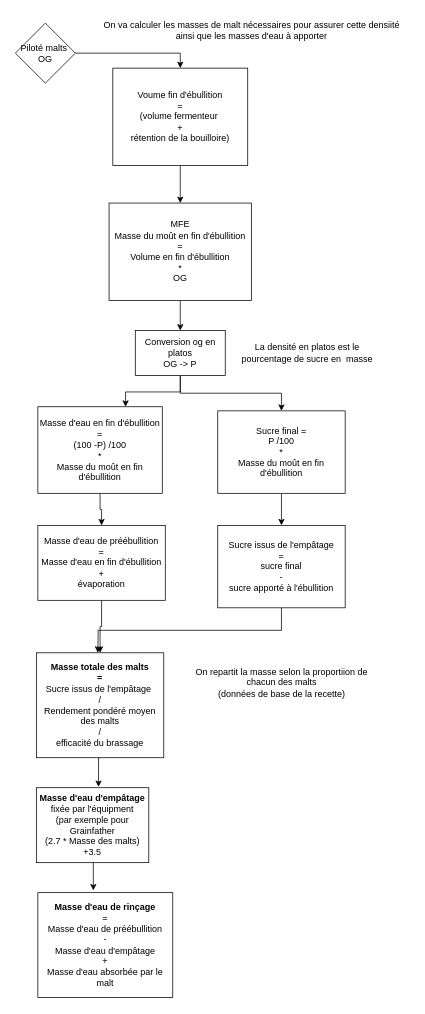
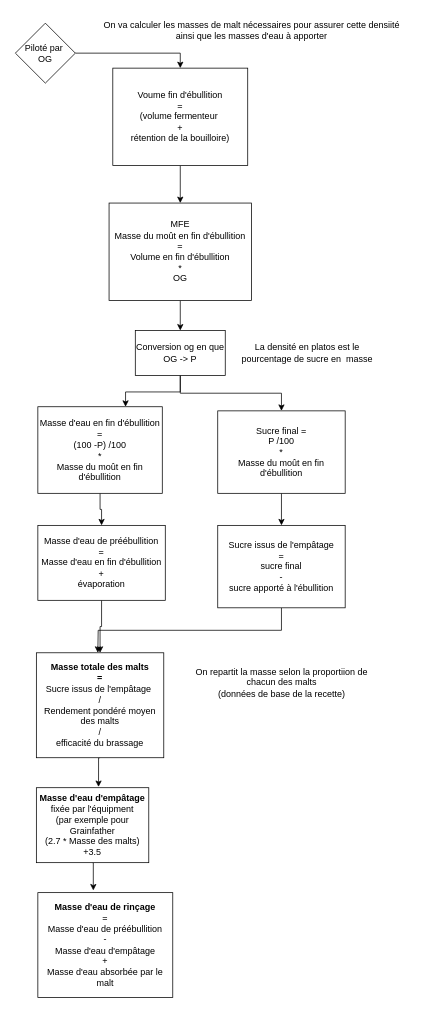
node "Piloté malts OG": label "Piloté malts OG" -> "Piloté par OG"
node "Conversion og en platos OG -> P": label "Conversion og en platos OG -> P" -> "Conversion og en que OG -> P"
